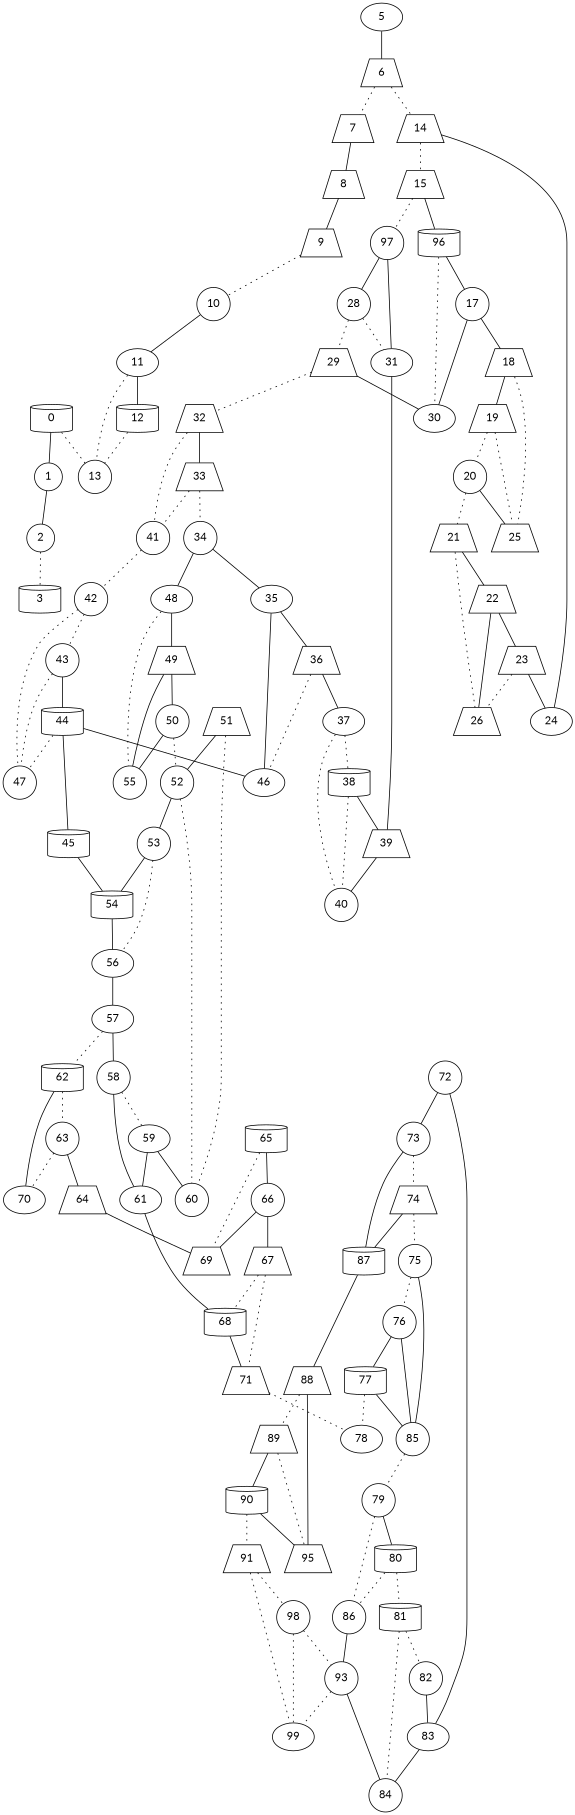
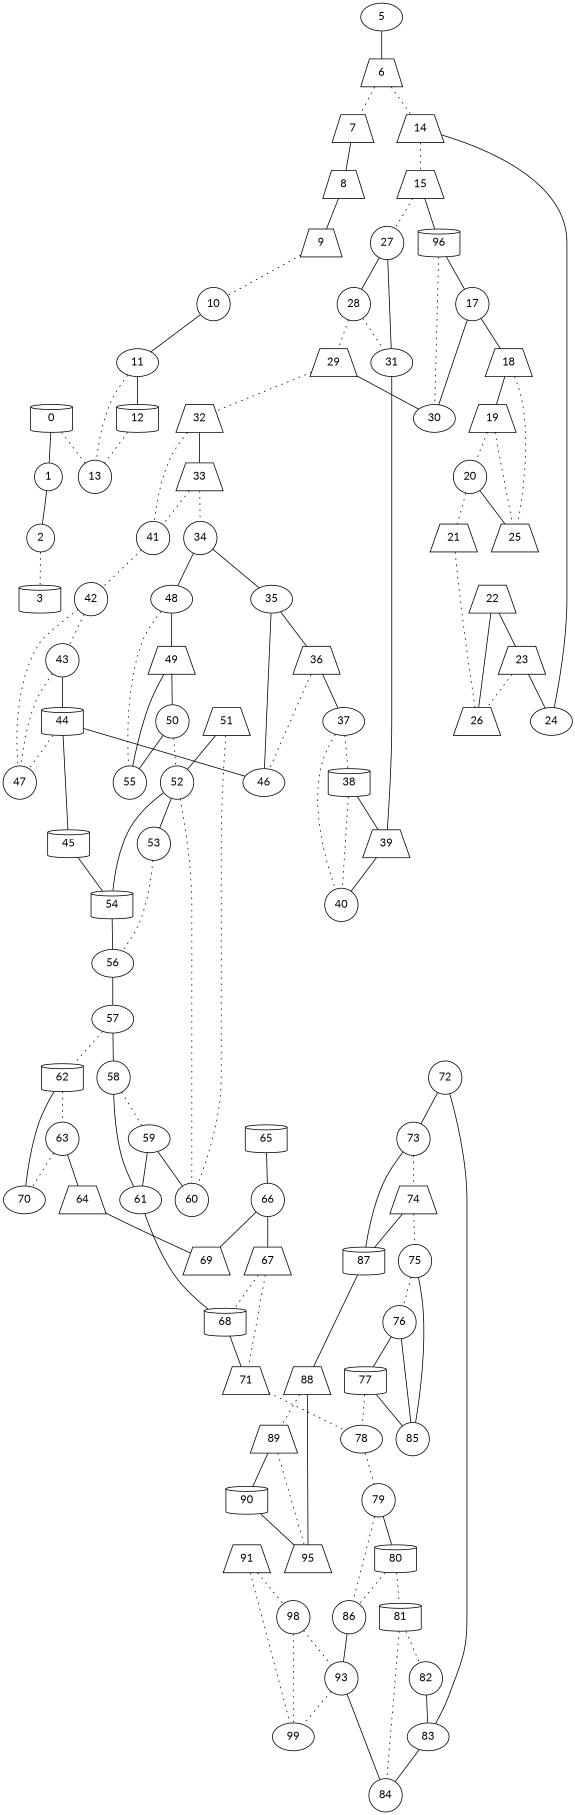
node "97": label "97" -> "27"
edge "21" -- "22": removed
edge "53" -- "54": now "52" -- "54"
edge "65" -- "69": removed
edge "85" -- "79": now "78" -- "79"
edge "90" -- "91": removed
